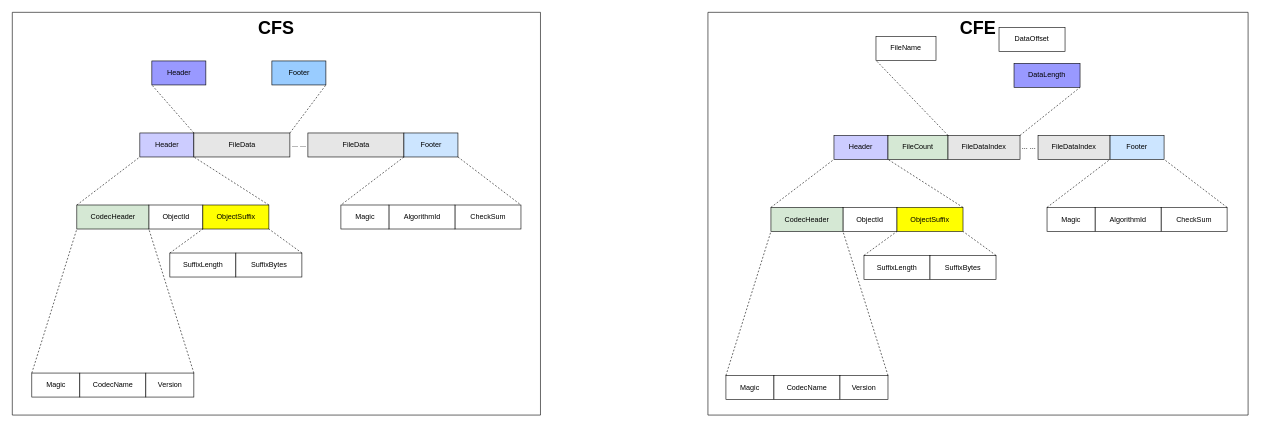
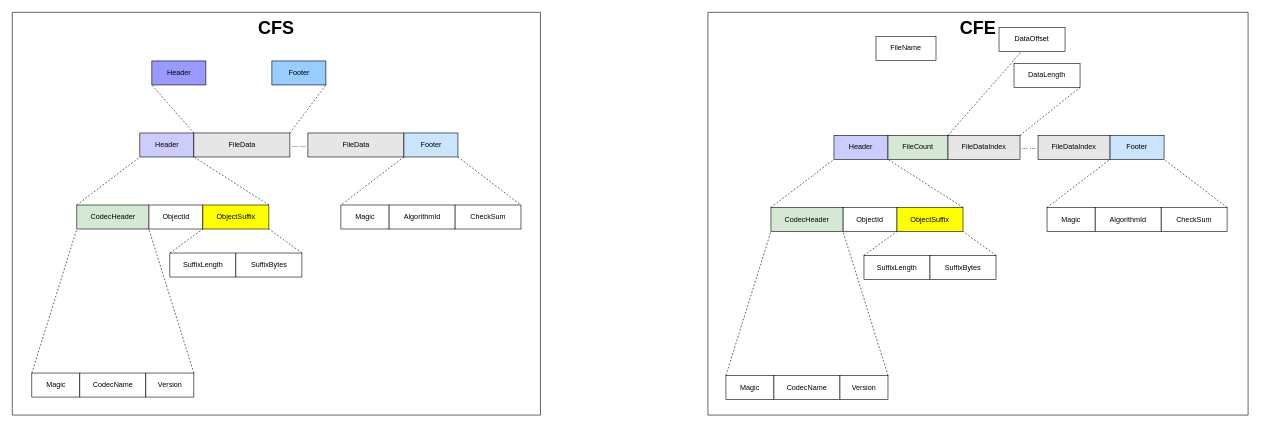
node "DataLength": fillcolor #9999ff -> #ffffff
edge "FileName" -- "FileCount": now "DataOffset" -- "FileCount"
